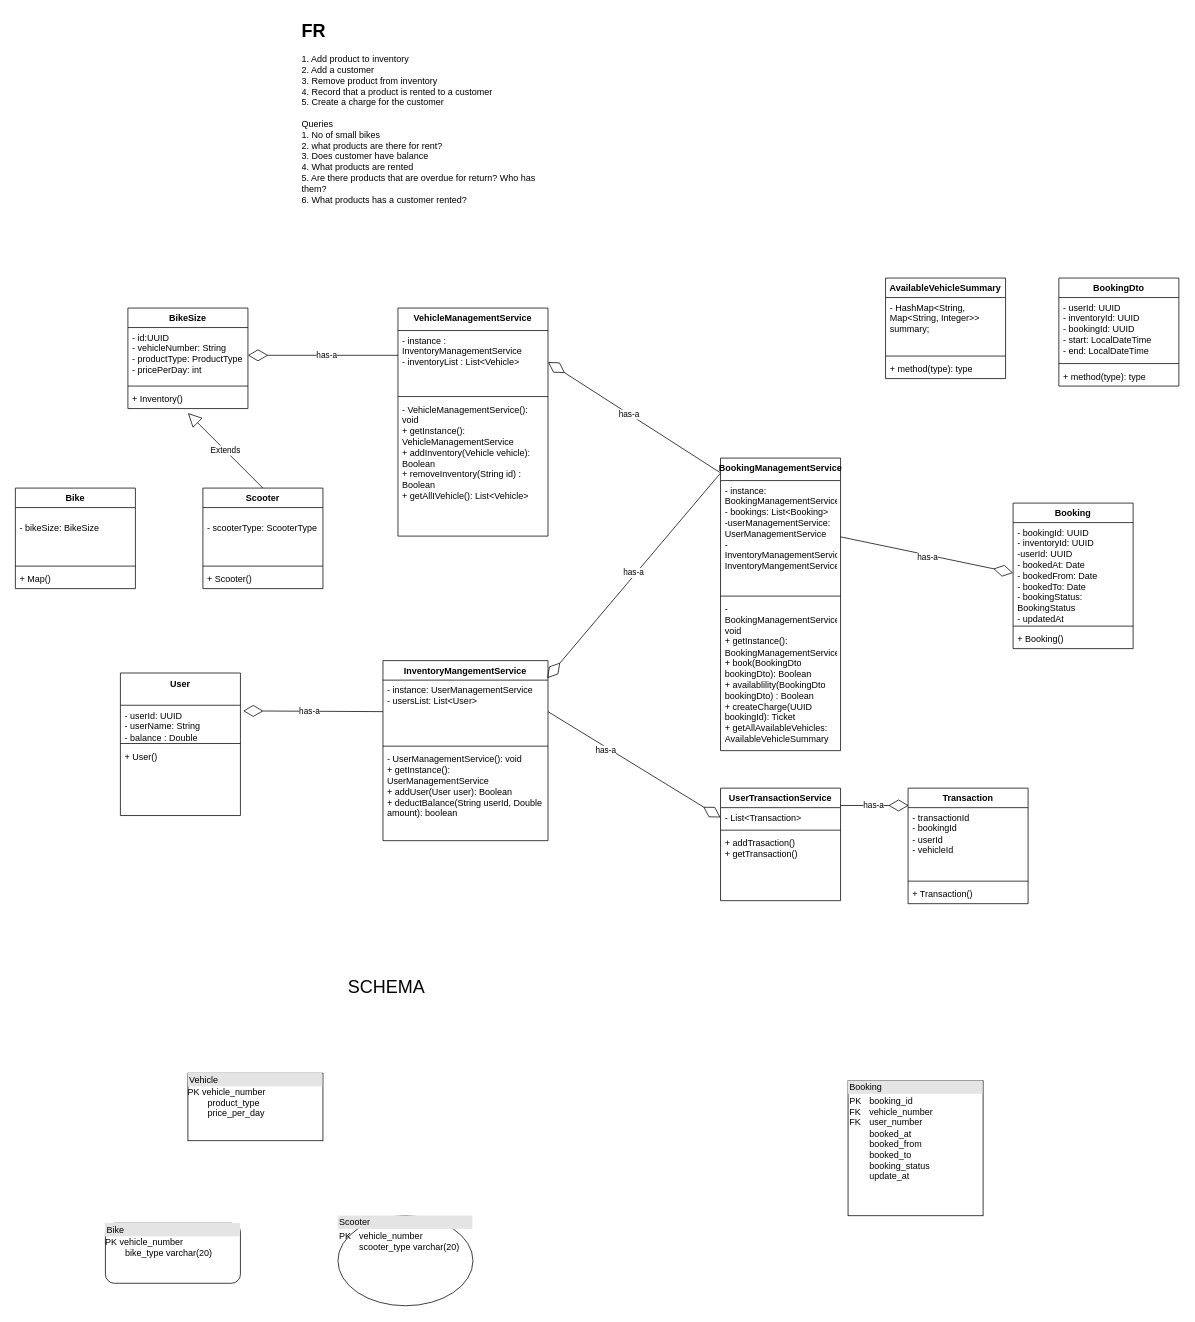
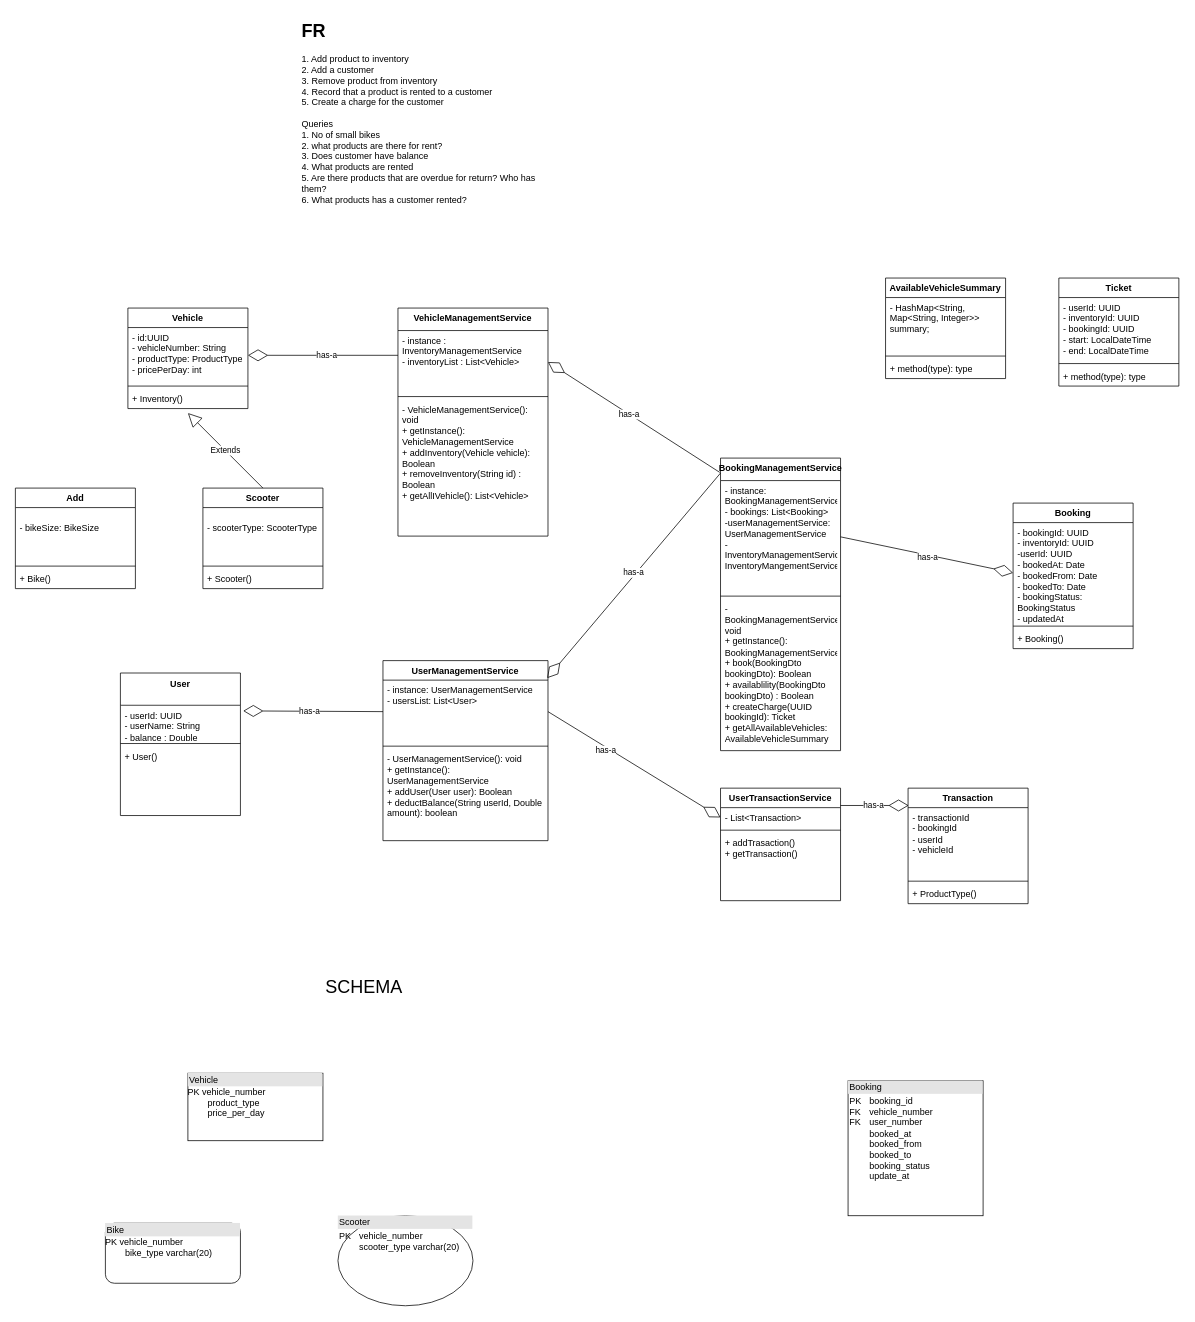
node "BookingDto": label "BookingDto" -> "Ticket"
node "BikeSize": label "BikeSize" -> "Vehicle"
node "Bike": label "Bike" -> "Add"
node "+ Map()": label "+ Map()" -> "+ Bike()"
node "InventoryMangementService": label "InventoryMangementService" -> "UserManagementService"
node "+ Transaction()": label "+ Transaction()" -> "+ ProductType()"
node "SCHEMA": moved (387, 987) -> (364, 987)
